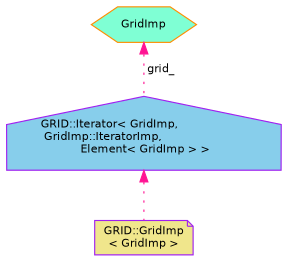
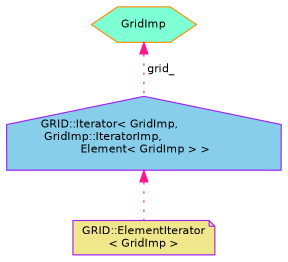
node "GRID::GridImp < GridImp >": label "GRID::GridImp < GridImp >" -> "GRID::ElementIterator < GridImp >"
